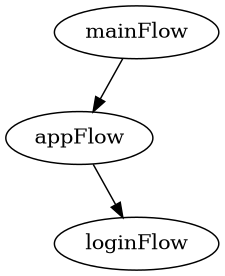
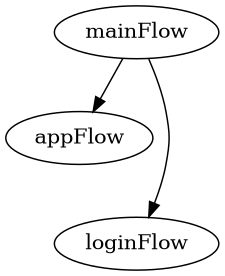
edge "appFlow" -> "loginFlow": now "mainFlow" -> "loginFlow"
